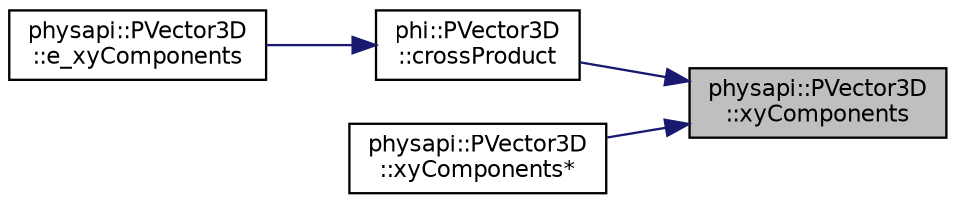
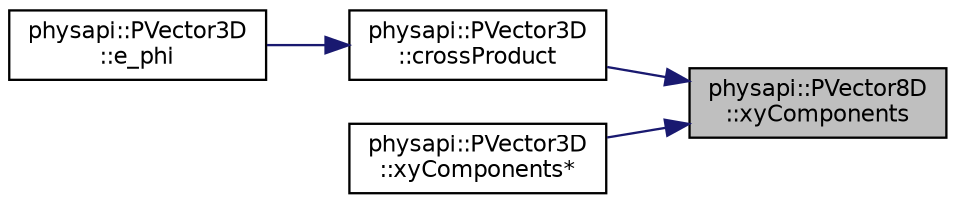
node "physapi::PVector3D ::e_xyComponents": label "physapi::PVector3D ::e_xyComponents" -> "physapi::PVector3D ::e_phi"
node "phi::PVector3D ::crossProduct": label "phi::PVector3D ::crossProduct" -> "physapi::PVector3D ::crossProduct"
node "physapi::PVector3D ::xyComponents": label "physapi::PVector3D ::xyComponents" -> "physapi::PVector8D ::xyComponents"
